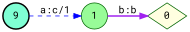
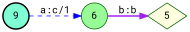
node "1": label "1" -> "6"
node "0": label "0" -> "5"
